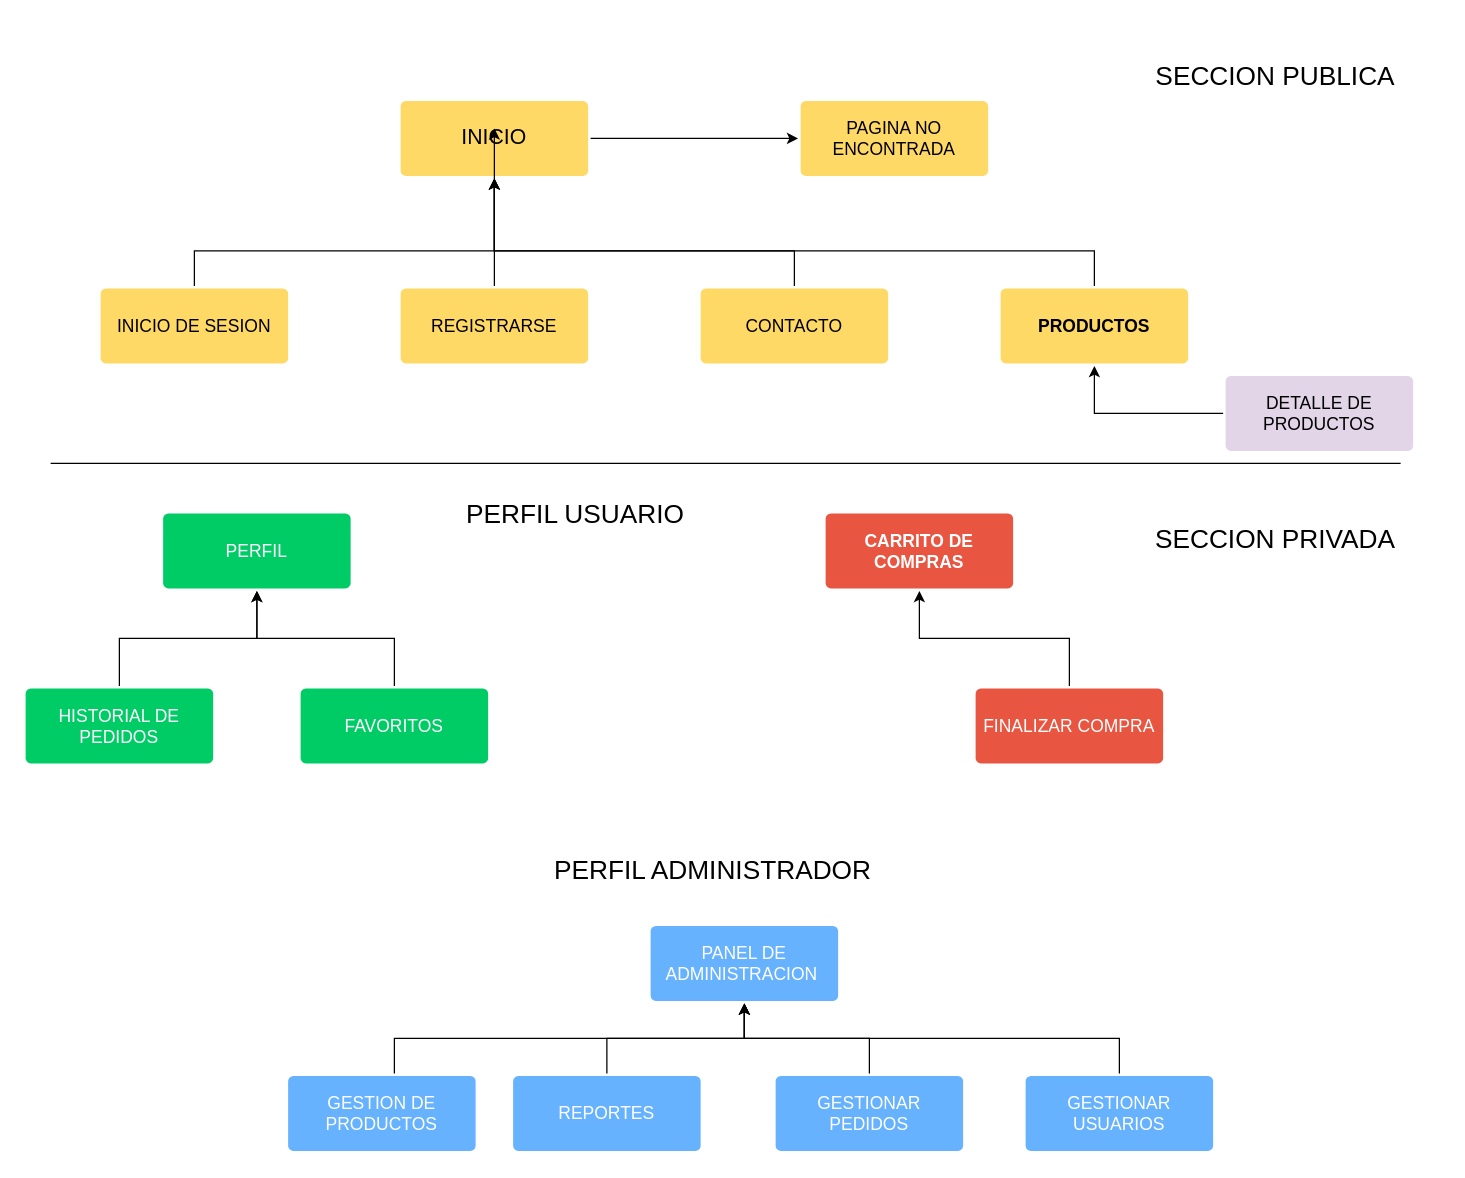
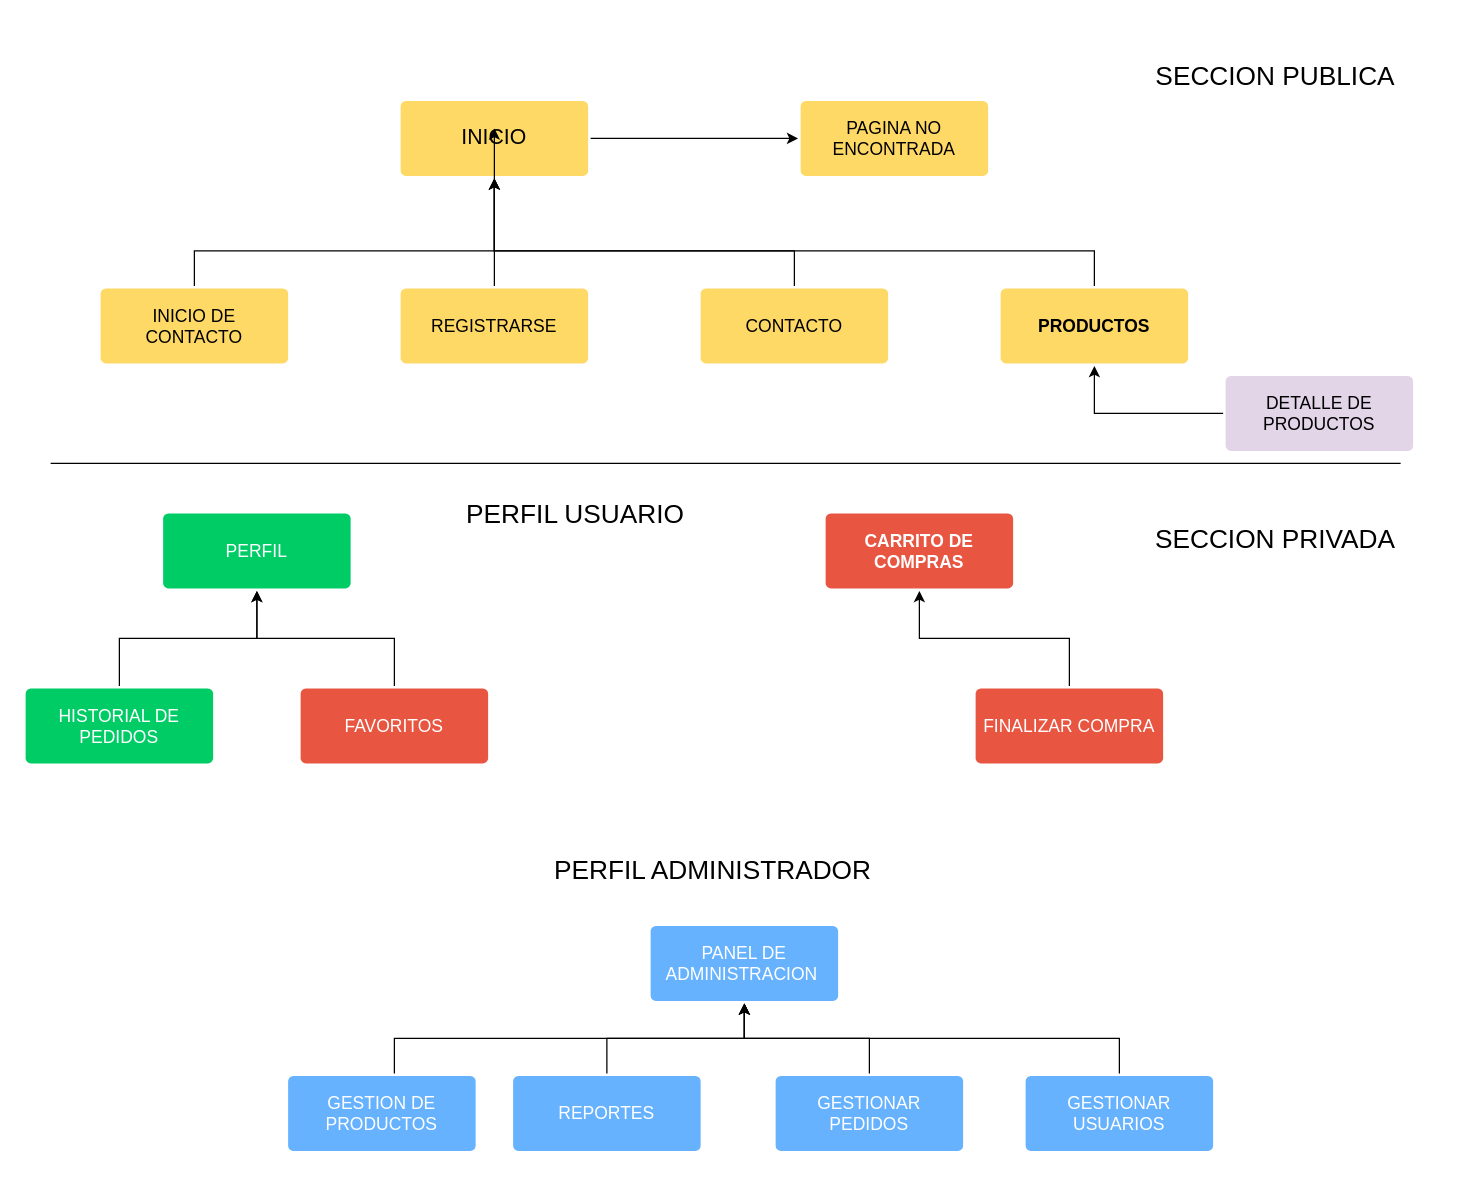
node "INICIO DE SESION": label "INICIO DE SESION" -> "INICIO DE CONTACTO"
node "FAVORITOS": fillcolor #00cc66 -> #e85642
